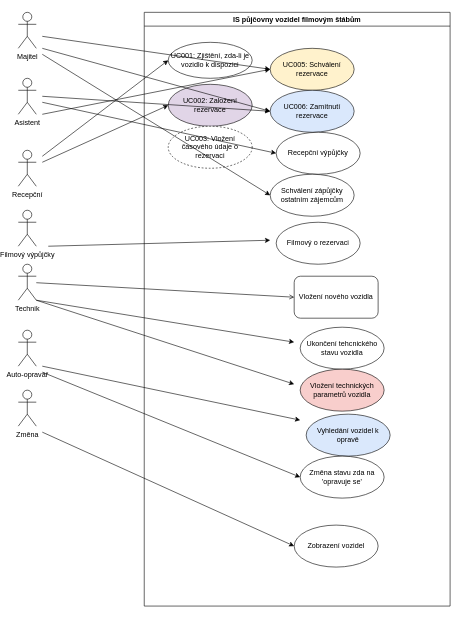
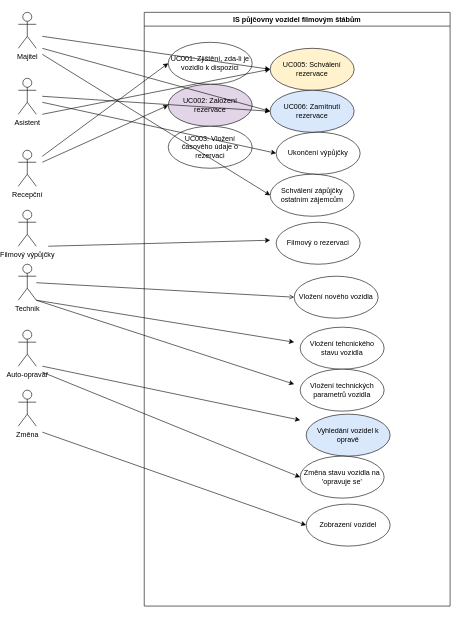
node "UC001: Zjištění, zda-li je vozidlo k dispozici": size 84x36 -> 84x42
node "UC003: Vložení časového údaje o rezervaci": style dashed -> solid
node "Recepční výpůjčky": label "Recepční výpůjčky" -> "Ukončení výpůjčky"
node "Vložení nového vozidla": shape rounded rectangle -> ellipse
node "Ukončení tehcnického stavu vozidla": label "Ukončení tehcnického stavu vozidla" -> "Vložení tehcnického stavu vozidla"
node "Vložení technických parametrů vozidla": fillcolor #f8cecc -> #ffffff
node "Změna stavu zda na 'opravuje se'": label "Změna stavu zda na 'opravuje se'" -> "Změna stavu vozidla na 'opravuje se'"
node "Zobrazení vozidel": moved (336, 546) -> (348, 525)
